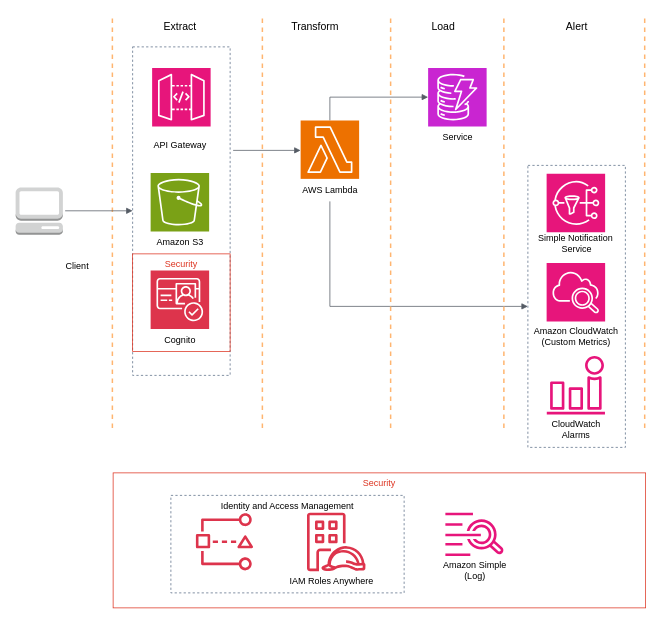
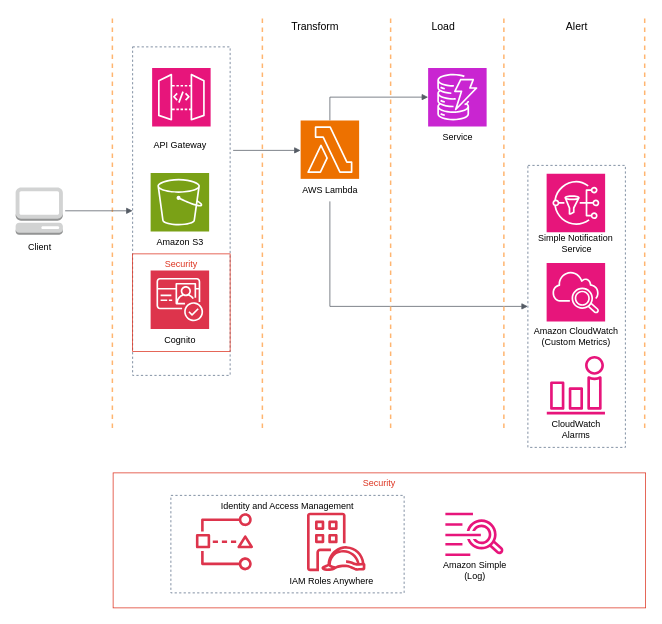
node "Extract": removed
node "Client": moved (77, 266) -> (39, 247)
